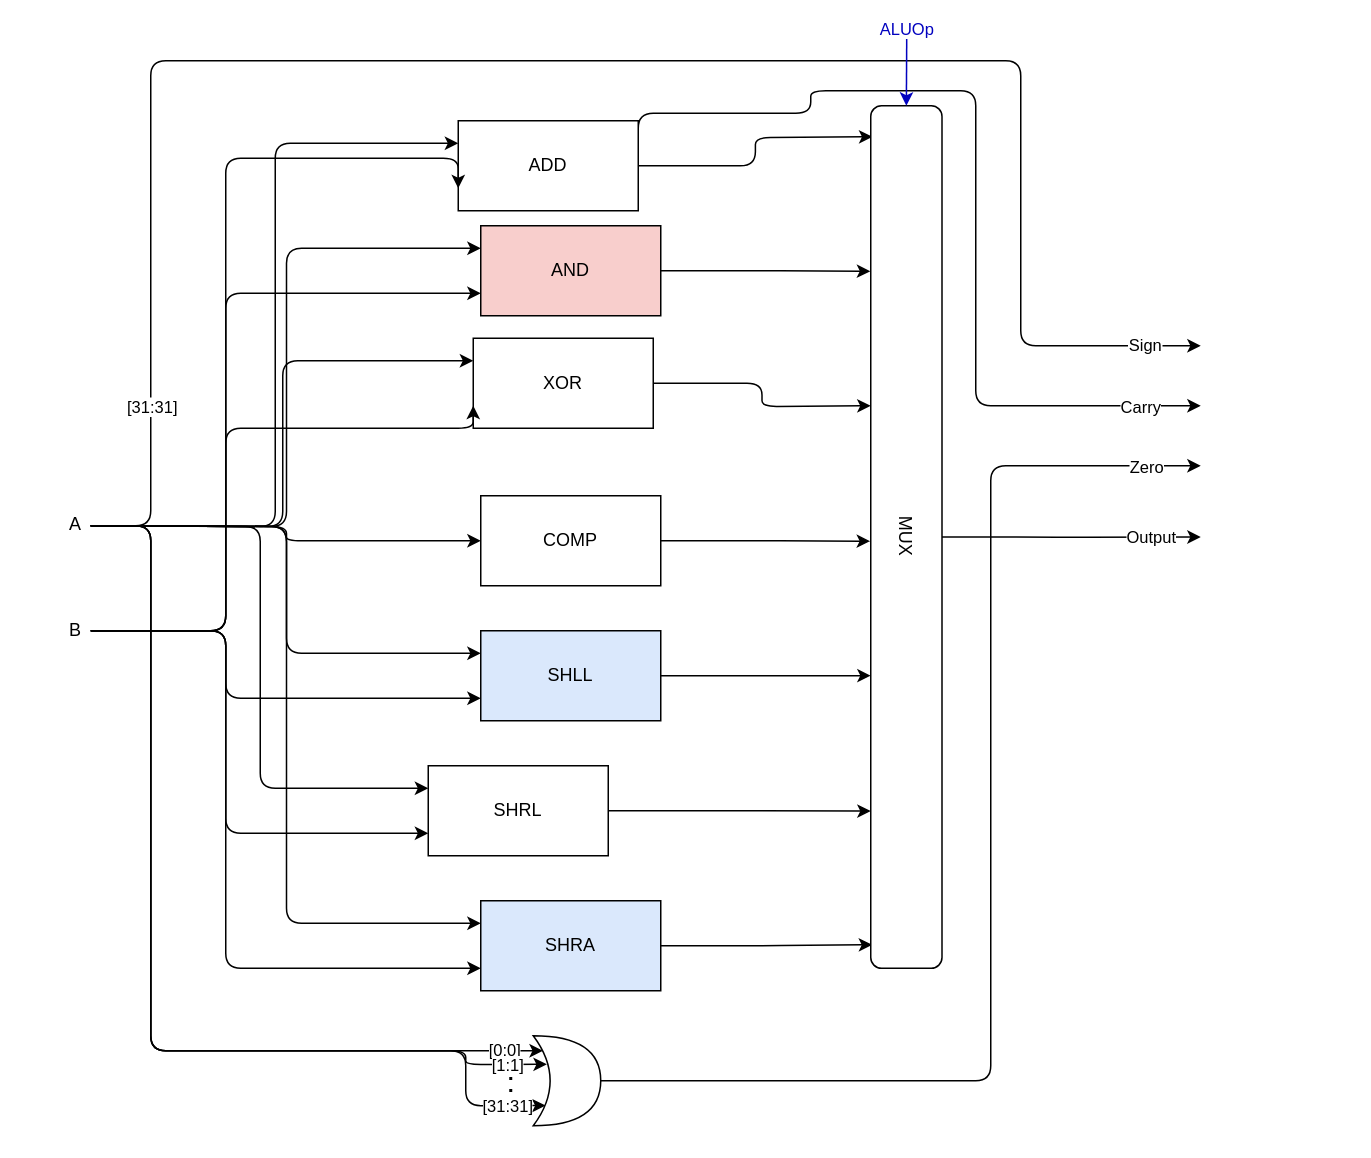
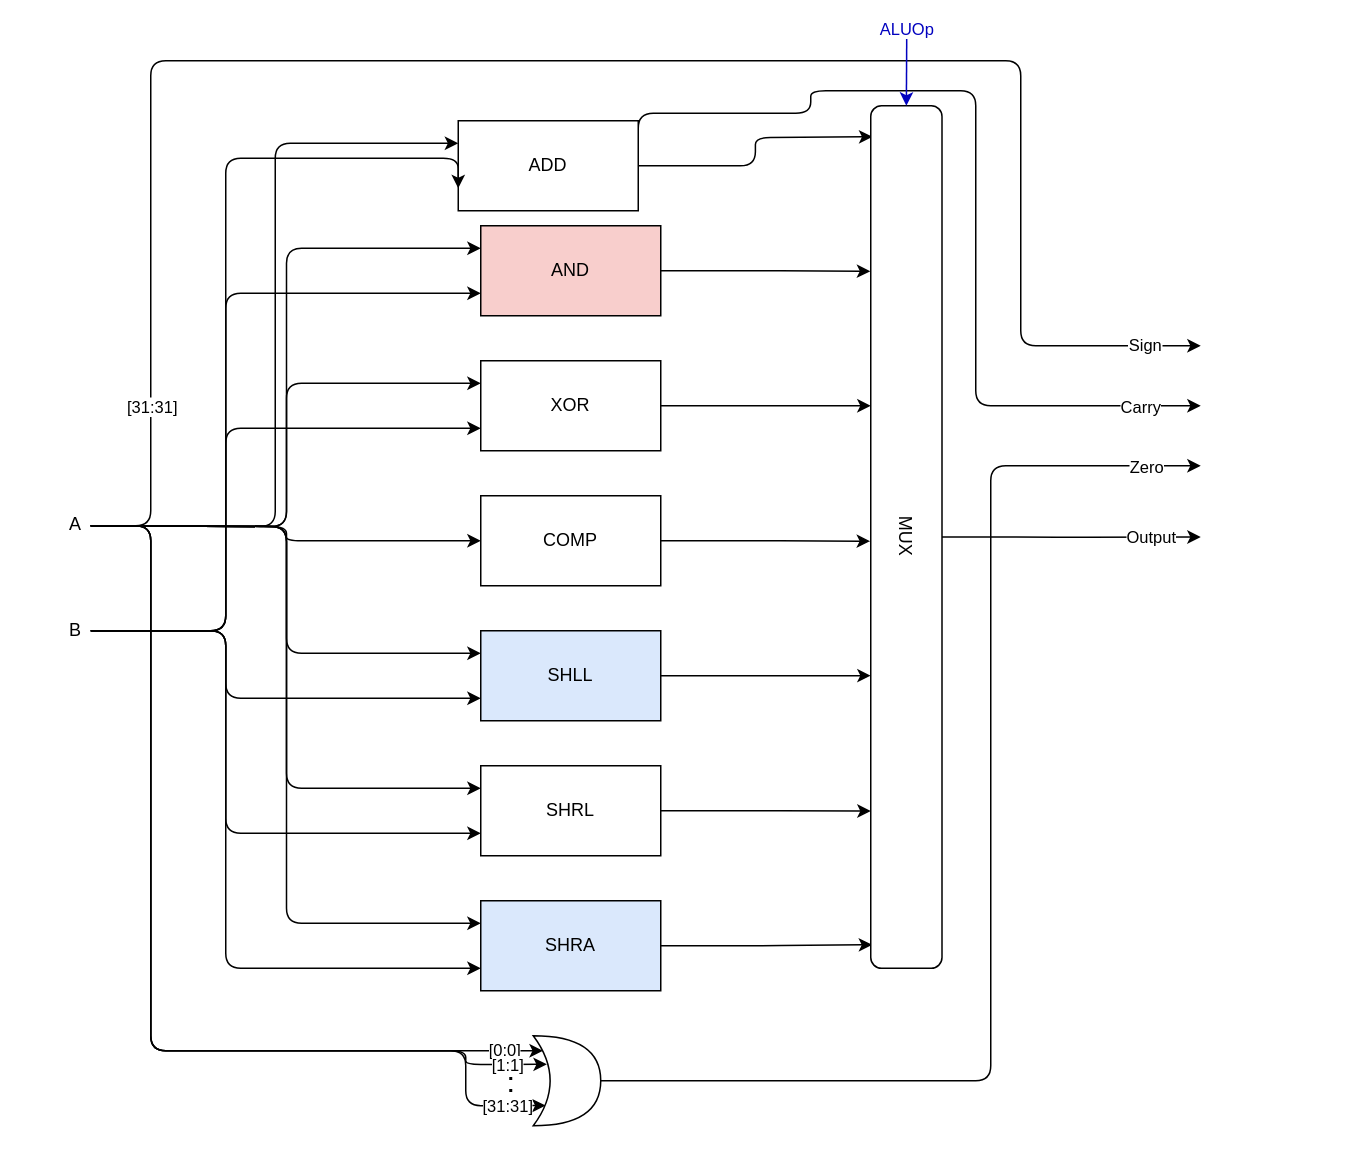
node "XOR": moved (563, 383) -> (571, 406)
node "SHRL": moved (518, 811) -> (571, 811)
